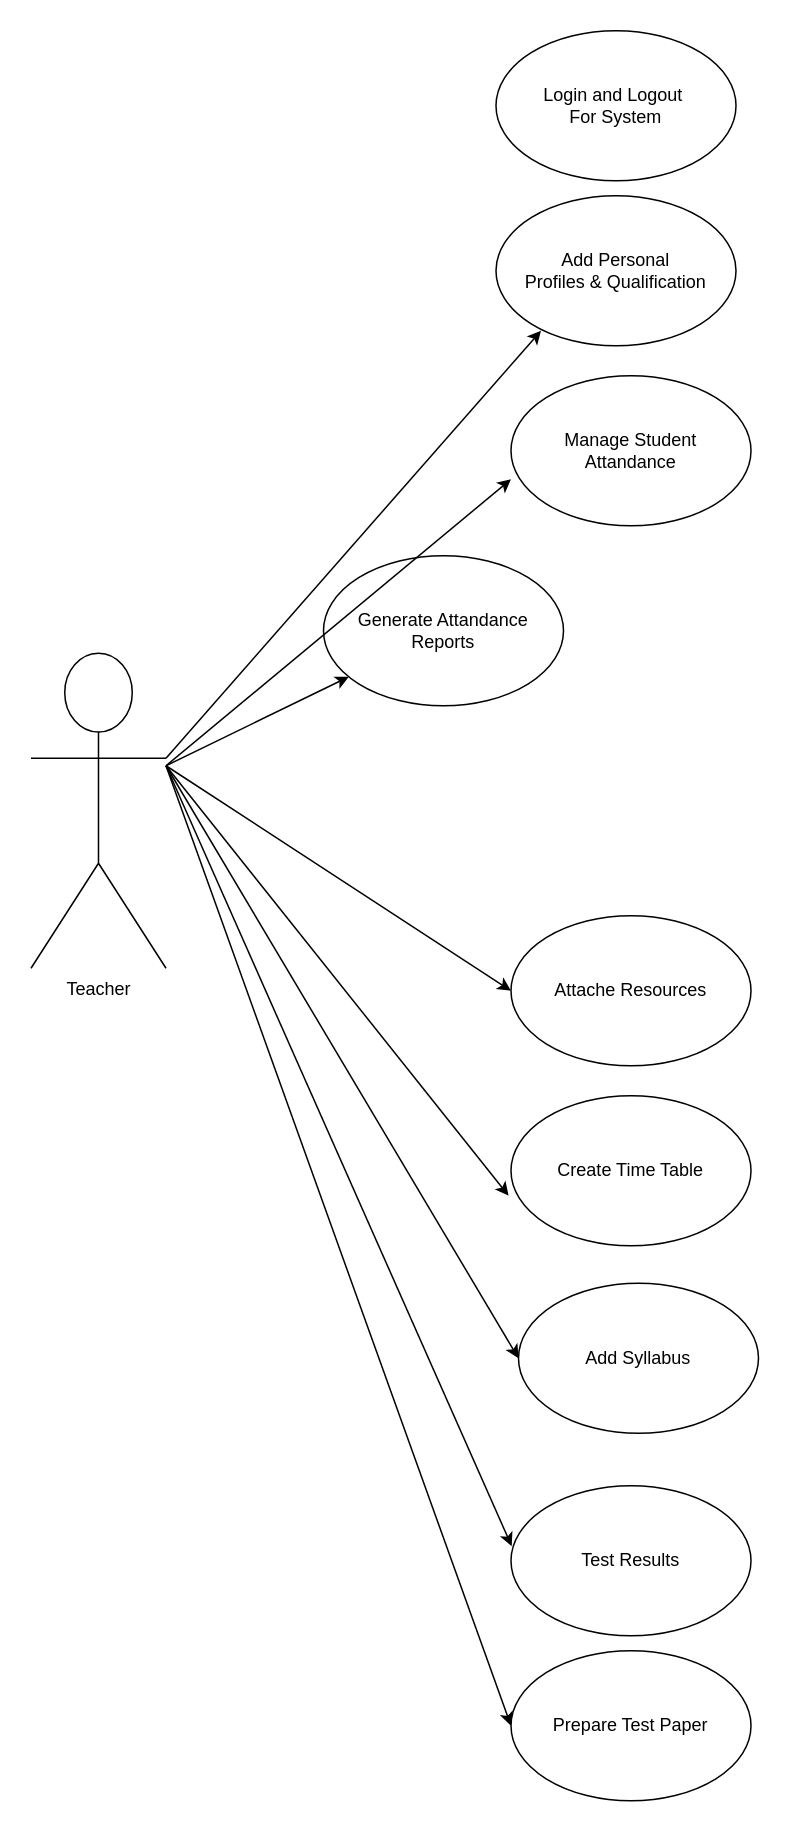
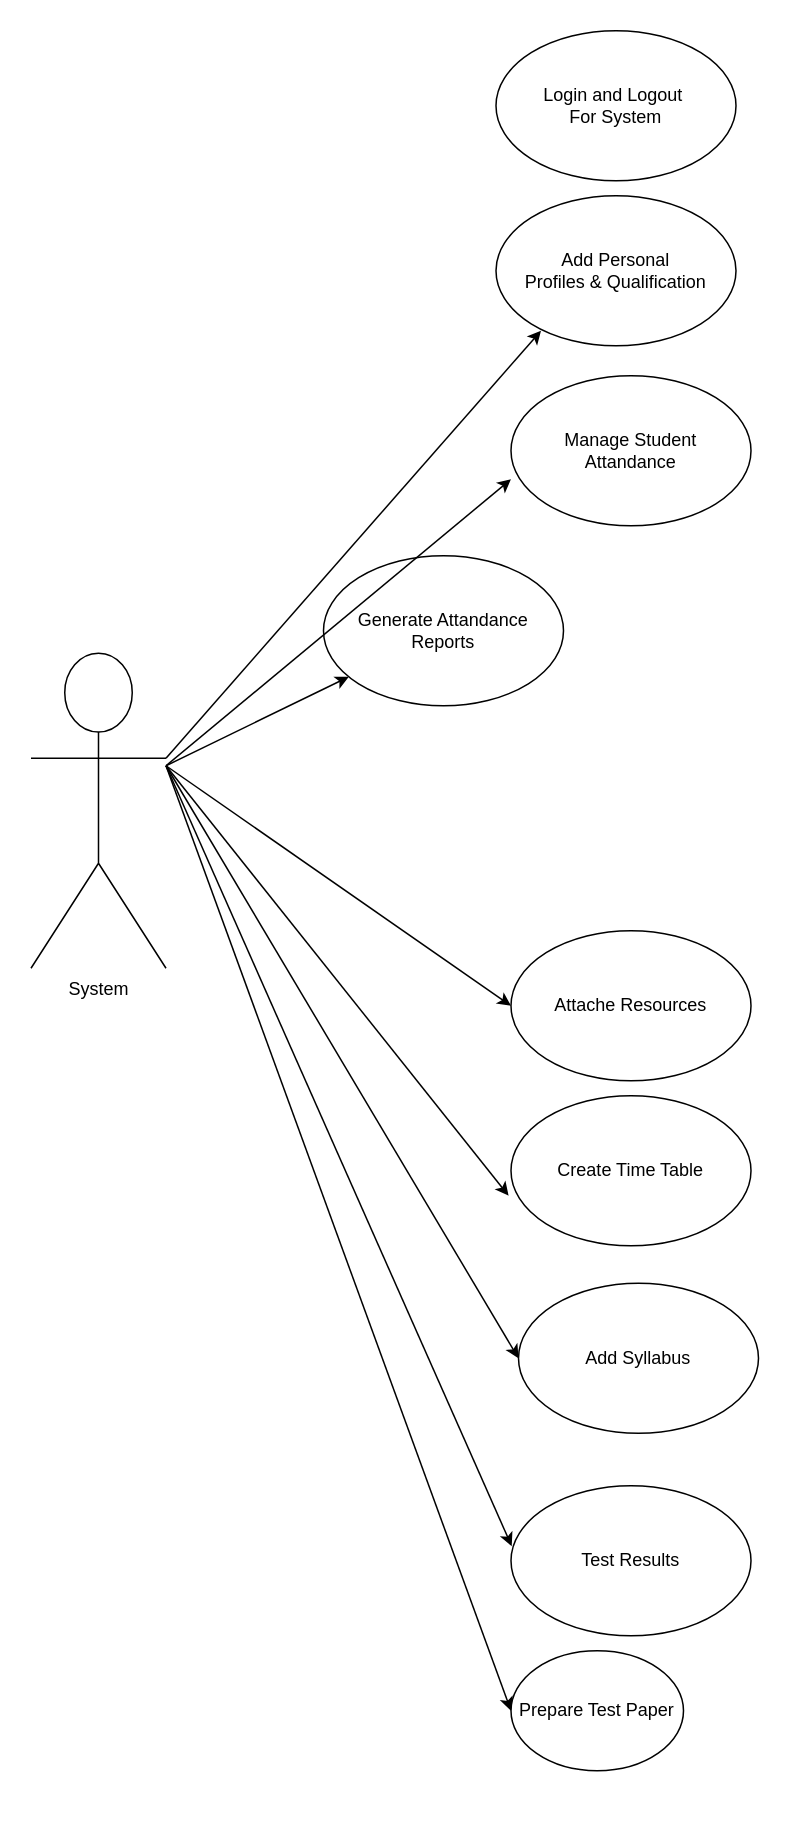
node "Teacher": label "Teacher" -> "System"
node "Attache Resources": moved (631, 991) -> (631, 1006)
node "Prepare Test Paper": size 240x150 -> 173x120
